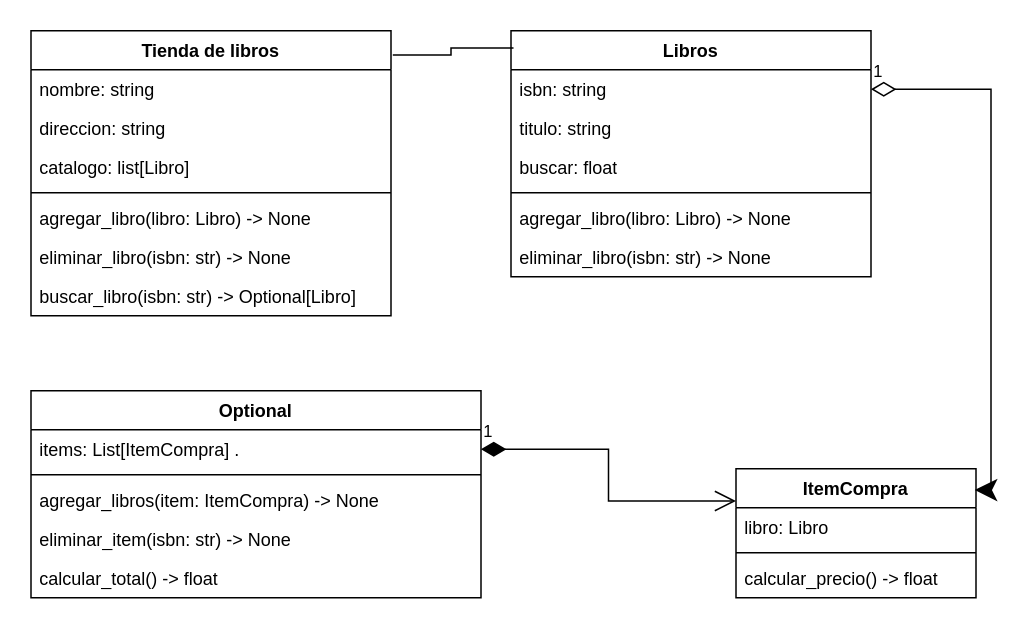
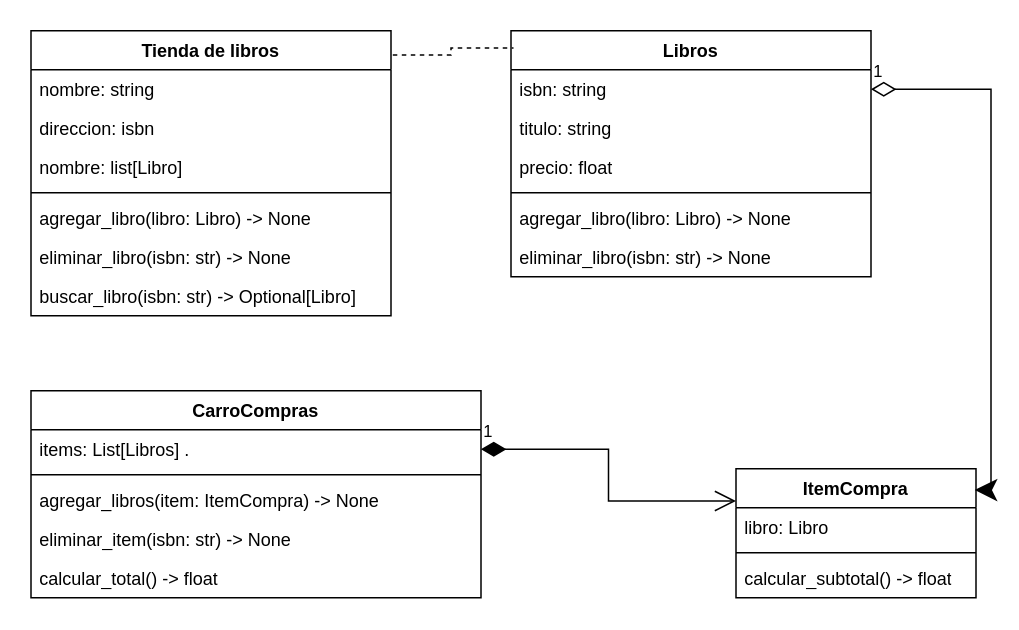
edge "Libros" -- "Tienda de libros": style solid -> dashed
node "direccion: string": label "direccion: string" -> "direccion: isbn"
node "catalogo: list[Libro]": label "catalogo: list[Libro]" -> "nombre: list[Libro]"
node "buscar: float": label "buscar: float" -> "precio: float"
node "Optional": label "Optional" -> "CarroCompras"
node "items: List[ItemCompra] .": label "items: List[ItemCompra] ." -> "items: List[Libros] ."
node "calcular_precio() -> float": label "calcular_precio() -> float" -> "calcular_subtotal() -> float"
